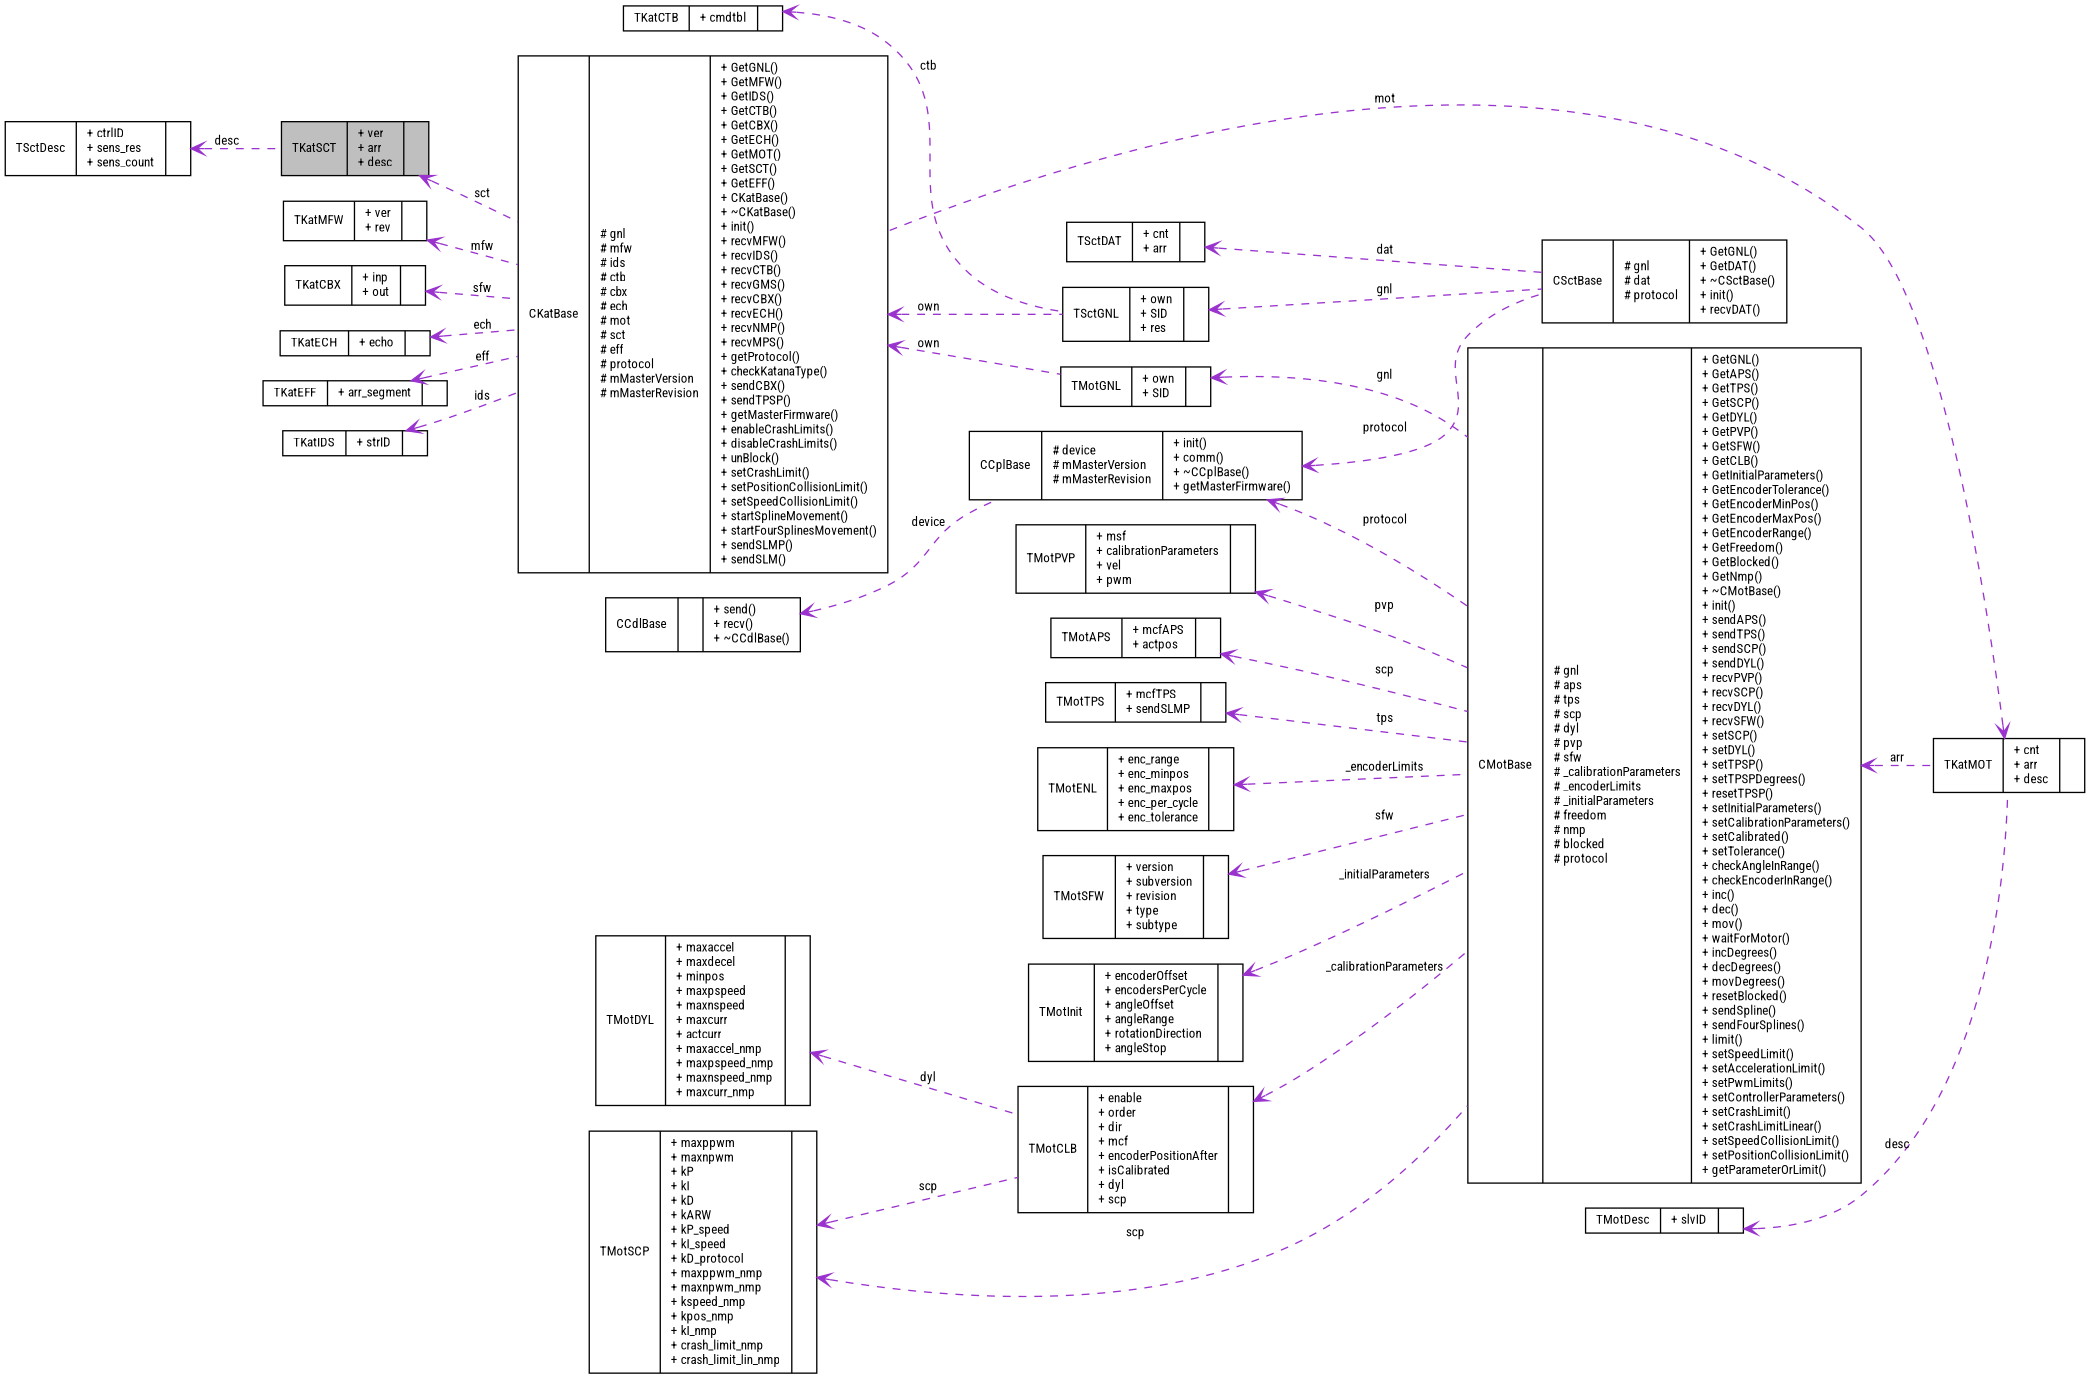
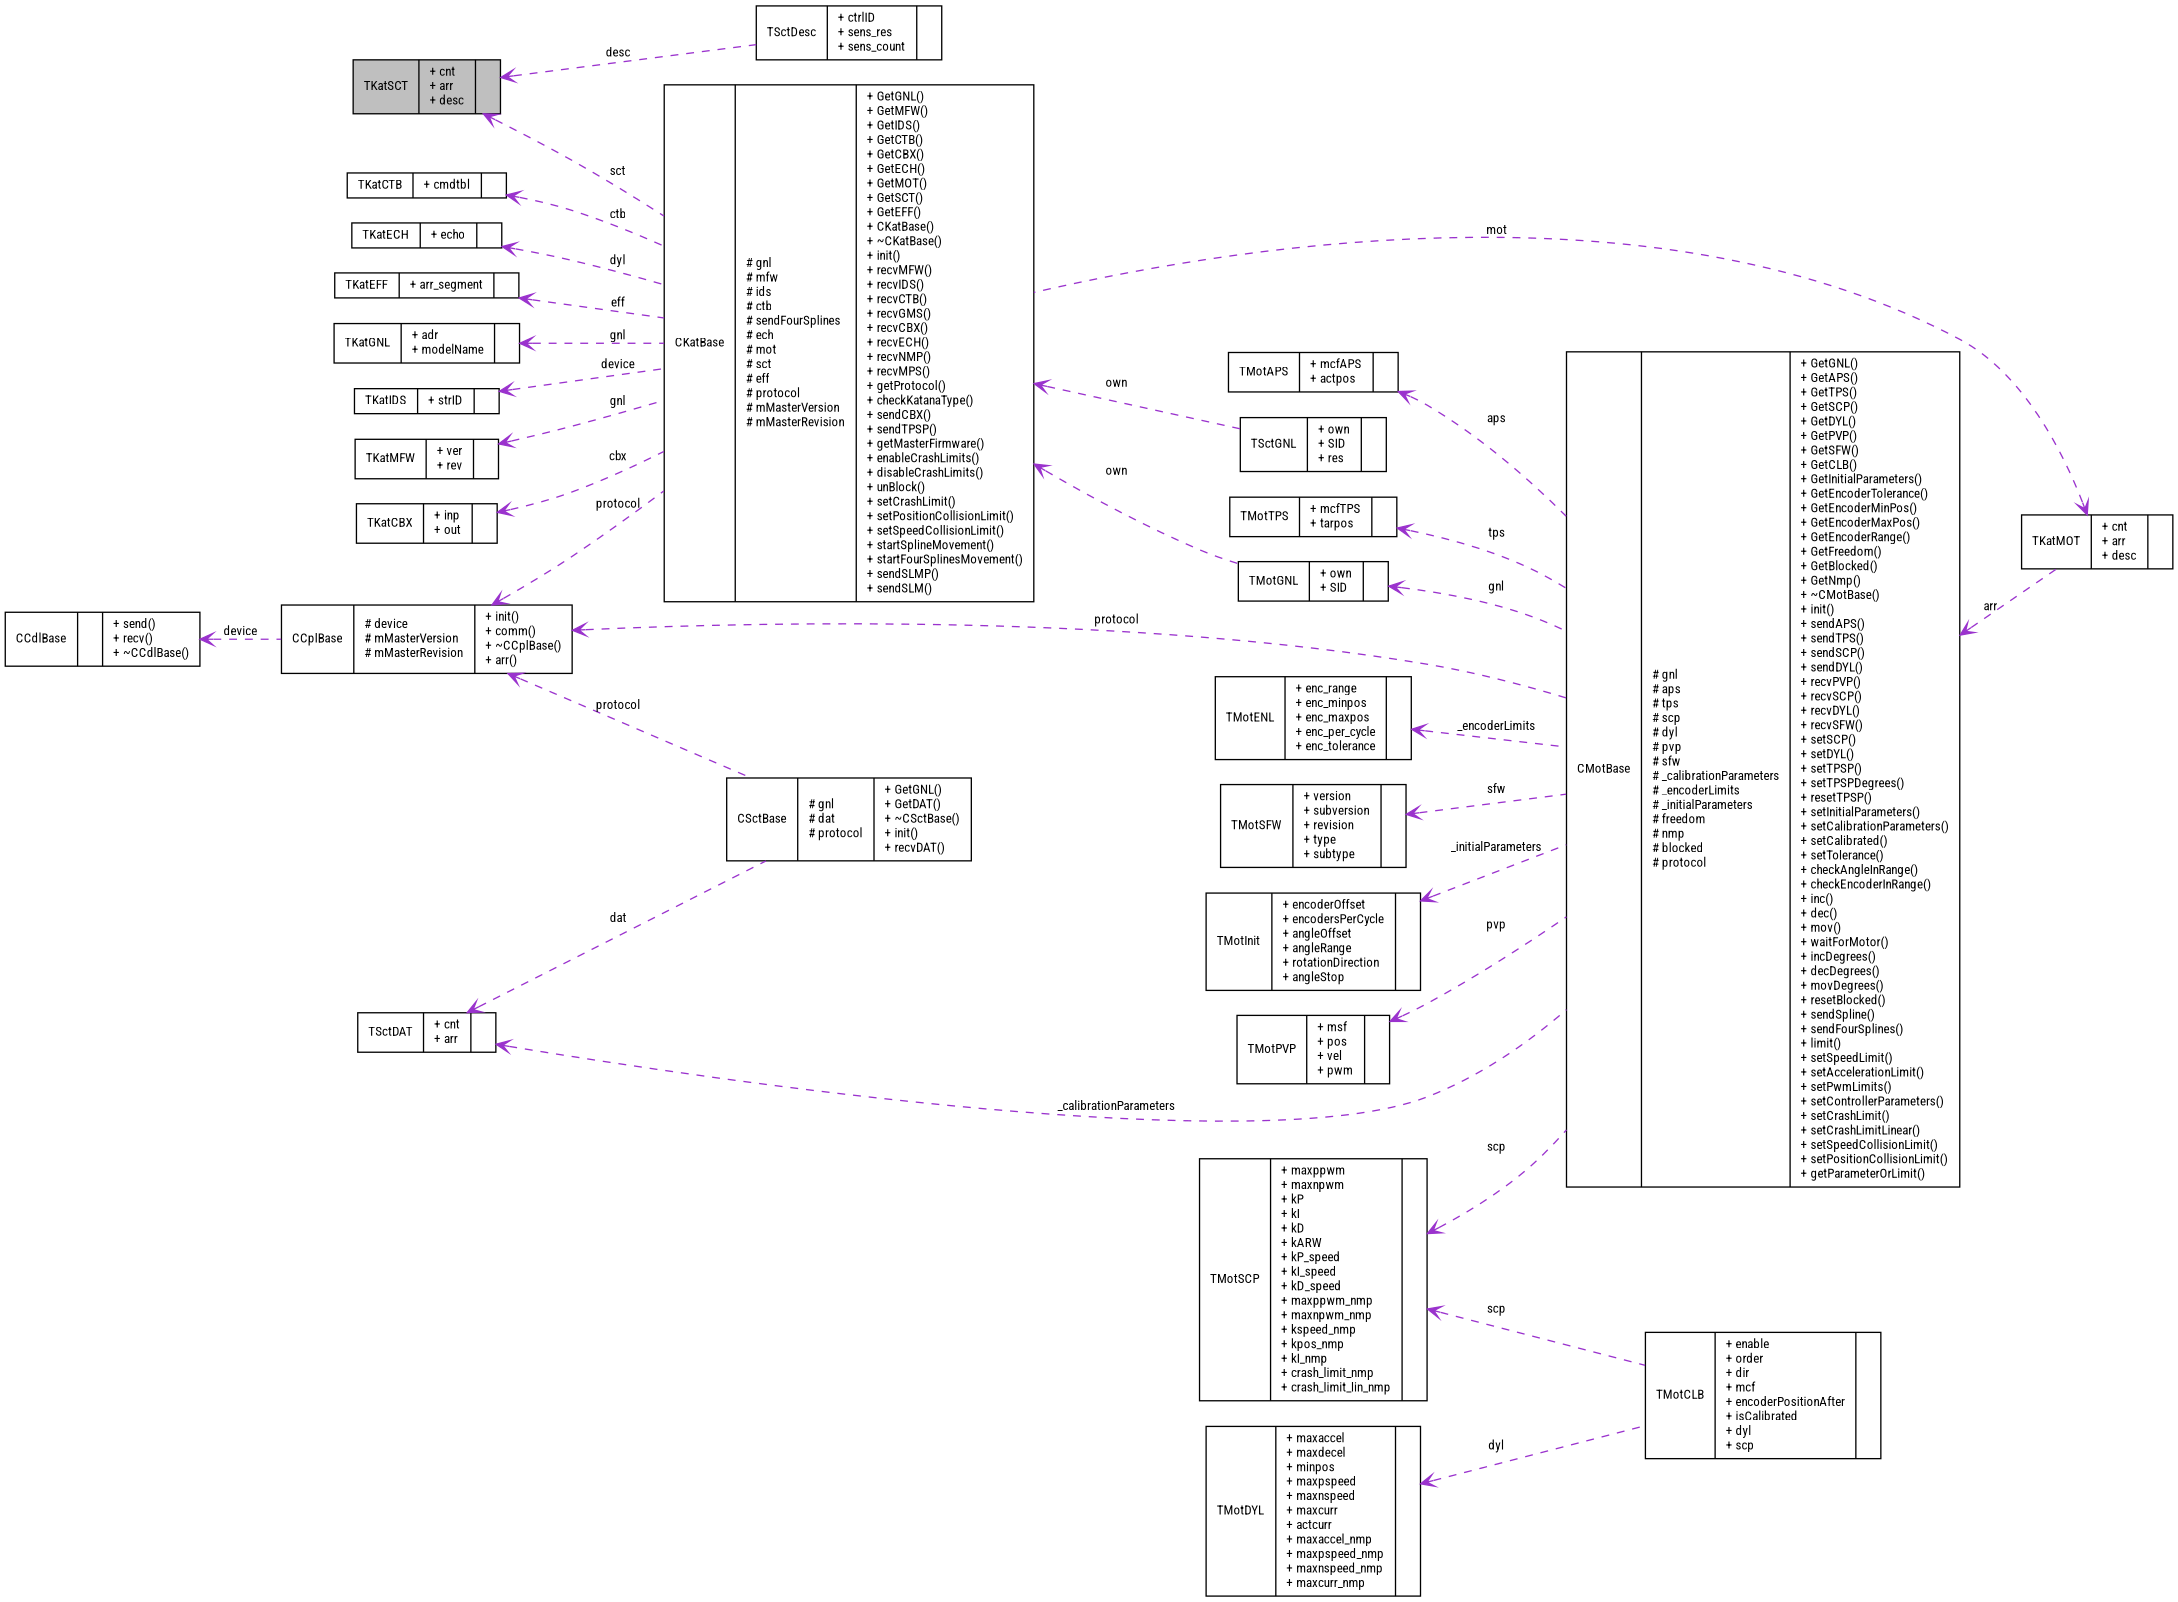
node "TKatSCT": text "+ ver" -> "+ cnt"
edge "TKatSCT" -> "TSctDesc": reversed
edge "TSctGNL" -> "TKatCTB": now "CKatBase" -> "TKatCTB"
edge "CKatBase" -> "TKatMFW": label "mfw" -> "gnl"
edge "CKatBase" -> "TKatCBX": label "sfw" -> "cbx"
node "CKatBase": text "# cbx" -> "# sendFourSplines"
edge "CSctBase" -> "TSctGNL": removed, label "gnl"
edge "CKatBase" -> "TKatECH": label "ech" -> "dyl"
node "TKatGNL": added
edge "CKatBase" -> "TKatIDS": label "ids" -> "device"
node "CCplBase": text "+ getMasterFirmware()" -> "+ arr()"
edge "CKatBase" -> "CCplBase": added, label "protocol"
node "TMotPVP": text "+ calibrationParameters" -> "+ pos"
edge "CMotBase" -> "TMotAPS": label "scp" -> "aps"
node "TMotTPS": text "+ sendSLMP" -> "+ tarpos"
edge "CMotBase" -> "TMotCLB": now "CMotBase" -> "TSctDAT"
node "TMotDesc": removed
node "TMotSCP": text "+ kD_protocol" -> "+ kD_speed"
